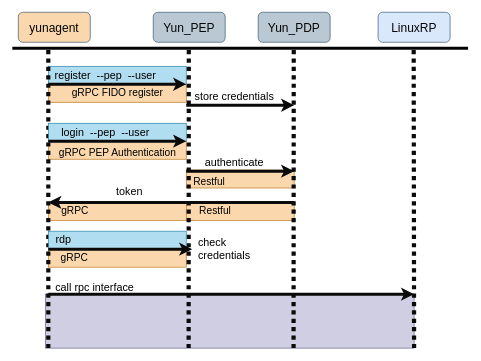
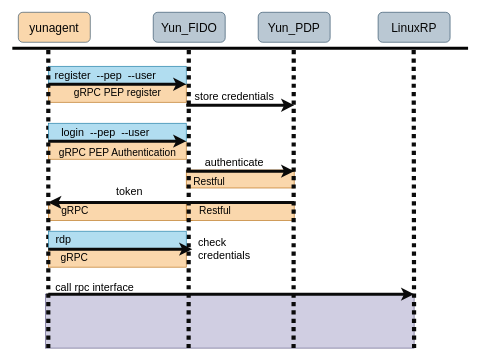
node "Yun_PEP": label "Yun_PEP" -> "Yun_FIDO"
node "LinuxRP": fillcolor #dae8fc -> #bac8d3
node "gRPC FIDO register": label "gRPC FIDO register" -> "gRPC PEP register"
